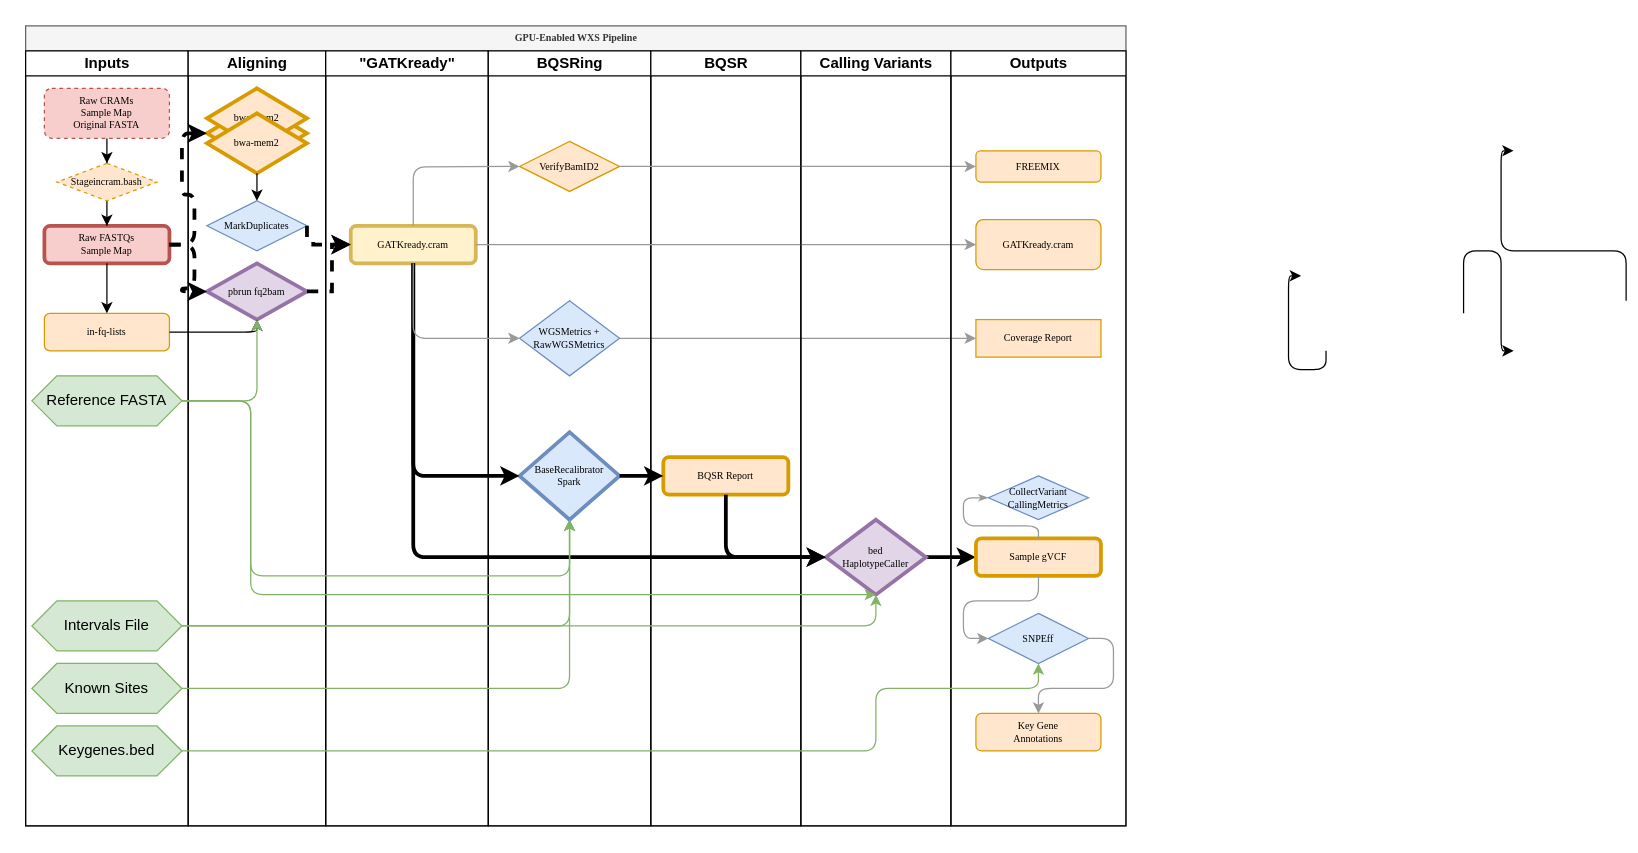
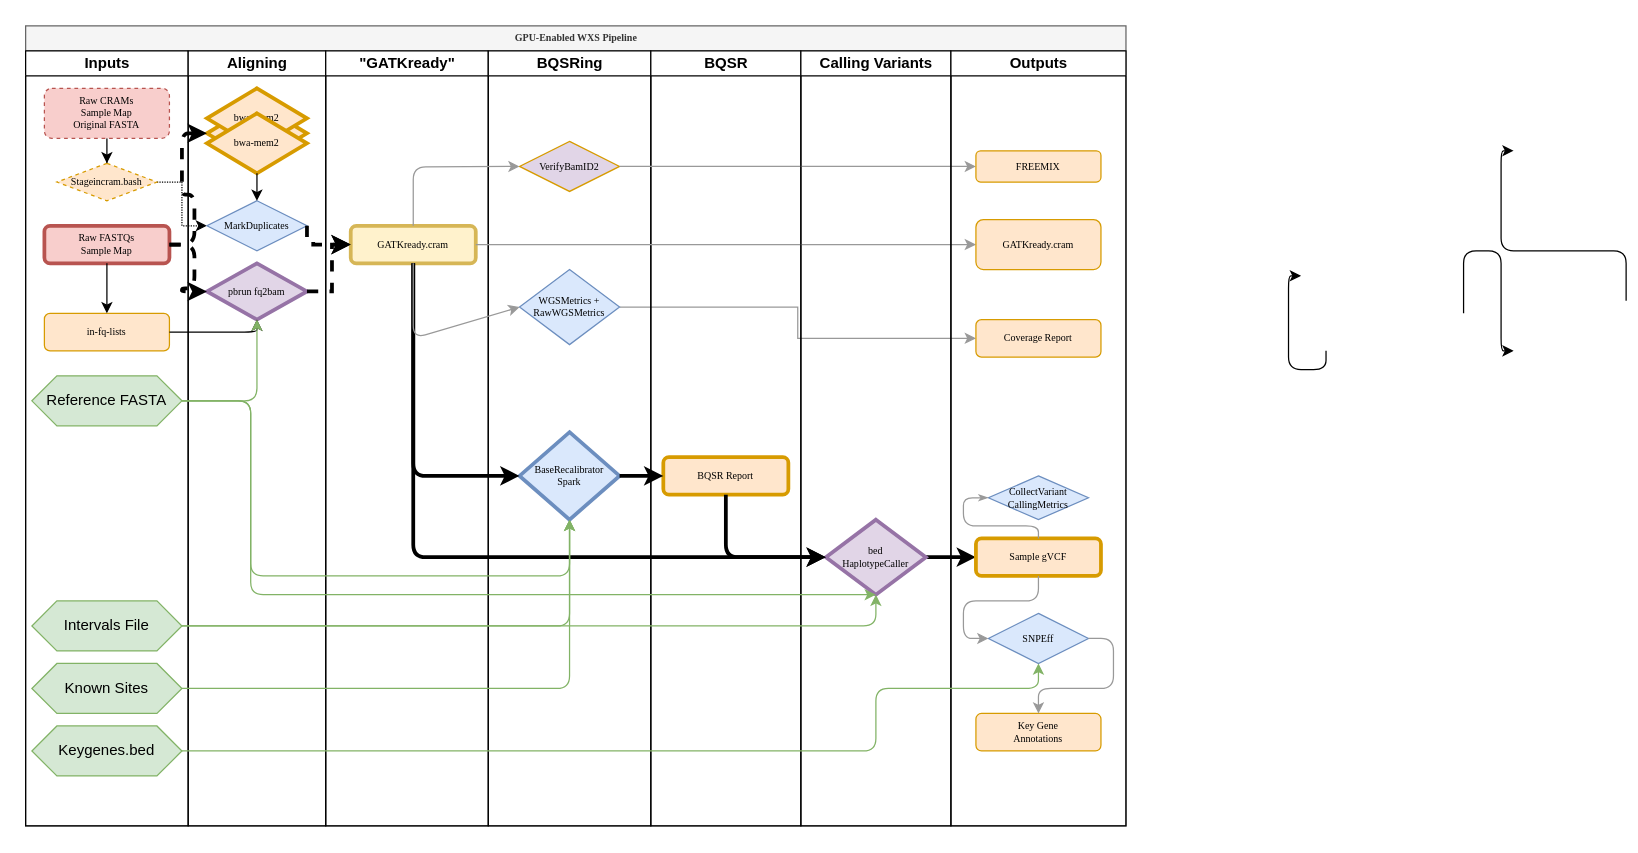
node "VerifyBamID2": fillcolor #ffe6cc -> #e1d5e7
edge "Stageincram.bash" -> "Raw FASTQs Sample Map": now "Stageincram.bash" -> "MarkDuplicates"
node "WGSMetrics + RawWGSMetrics": moved (569, 338) -> (569, 307)
node "Coverage Report": shape rectangle -> rounded rectangle
